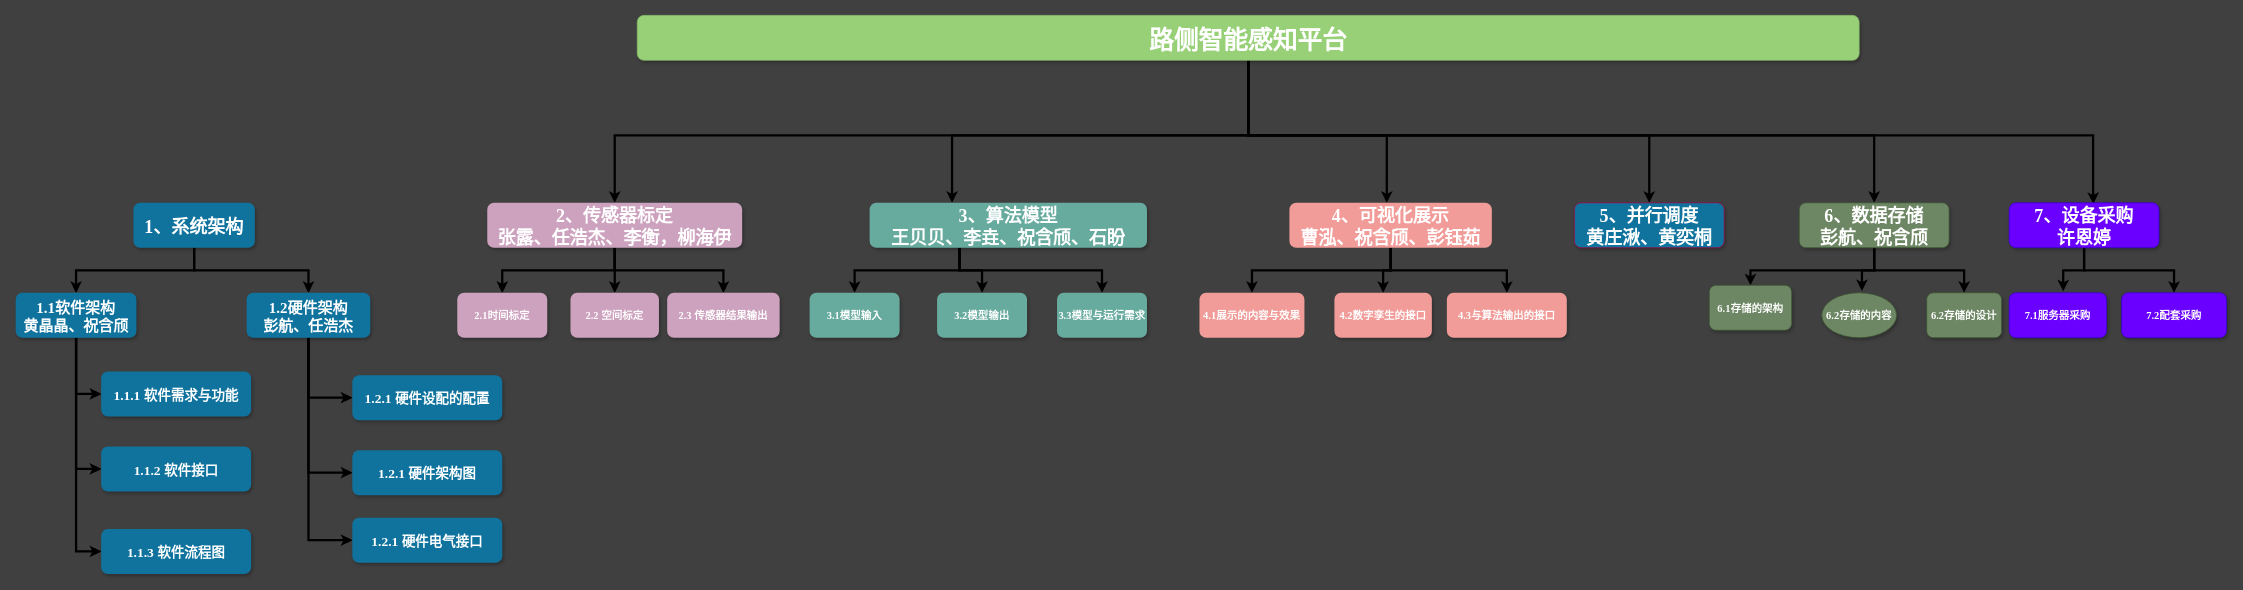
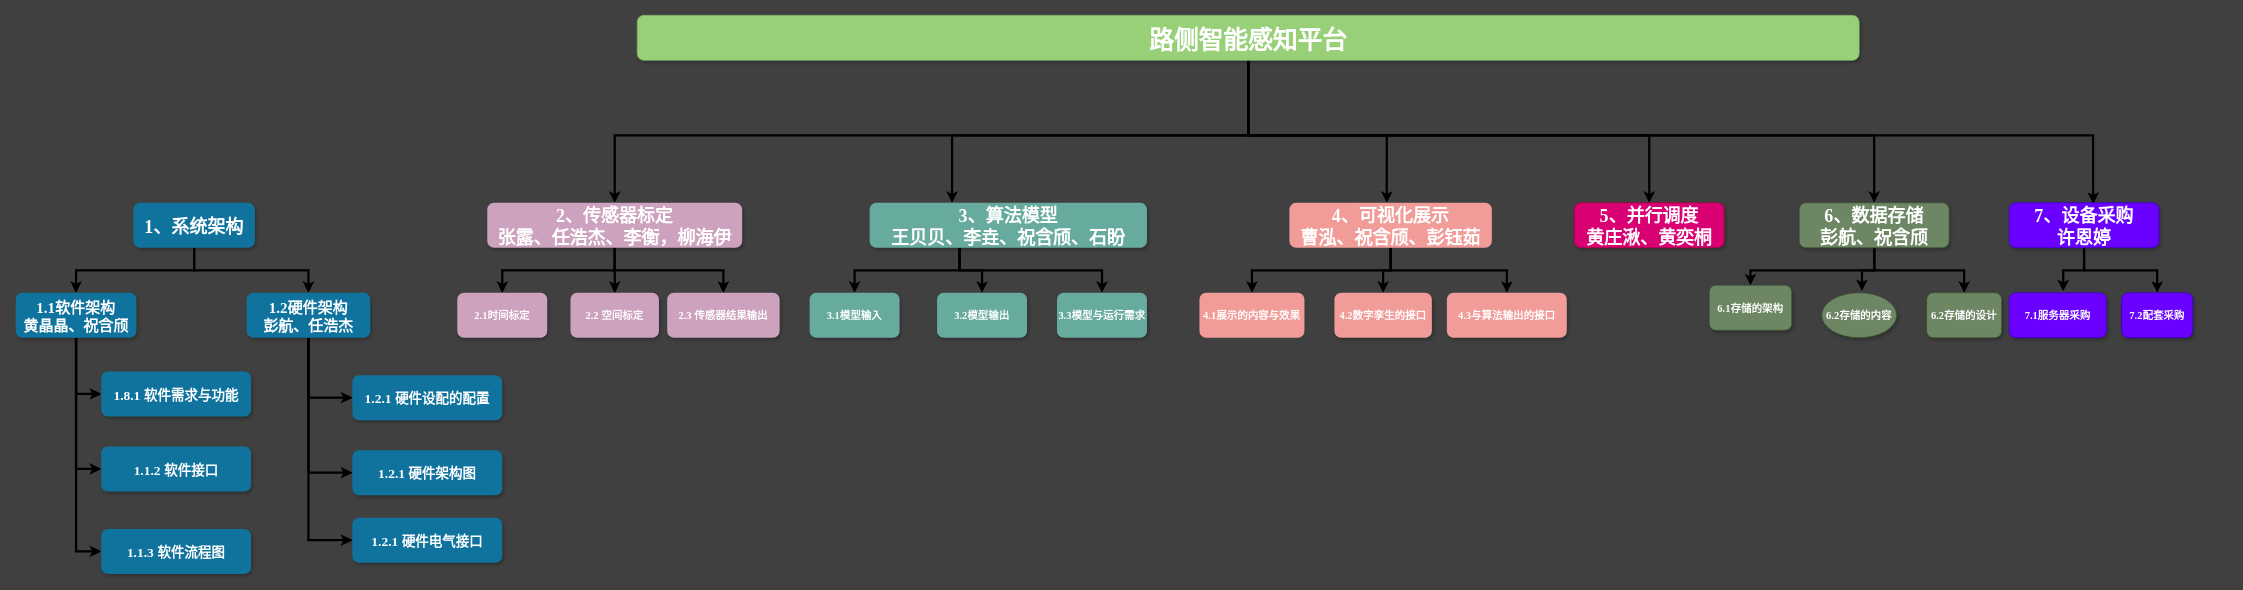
node "5、并行调度 黄庄湫、黄奕桐": fillcolor #10739e -> #d80073
node "7.2配套采购": size 105x45 -> 71x45
node "1.1.1 软件需求与功能": label "1.1.1 软件需求与功能" -> "1.8.1 软件需求与功能"
